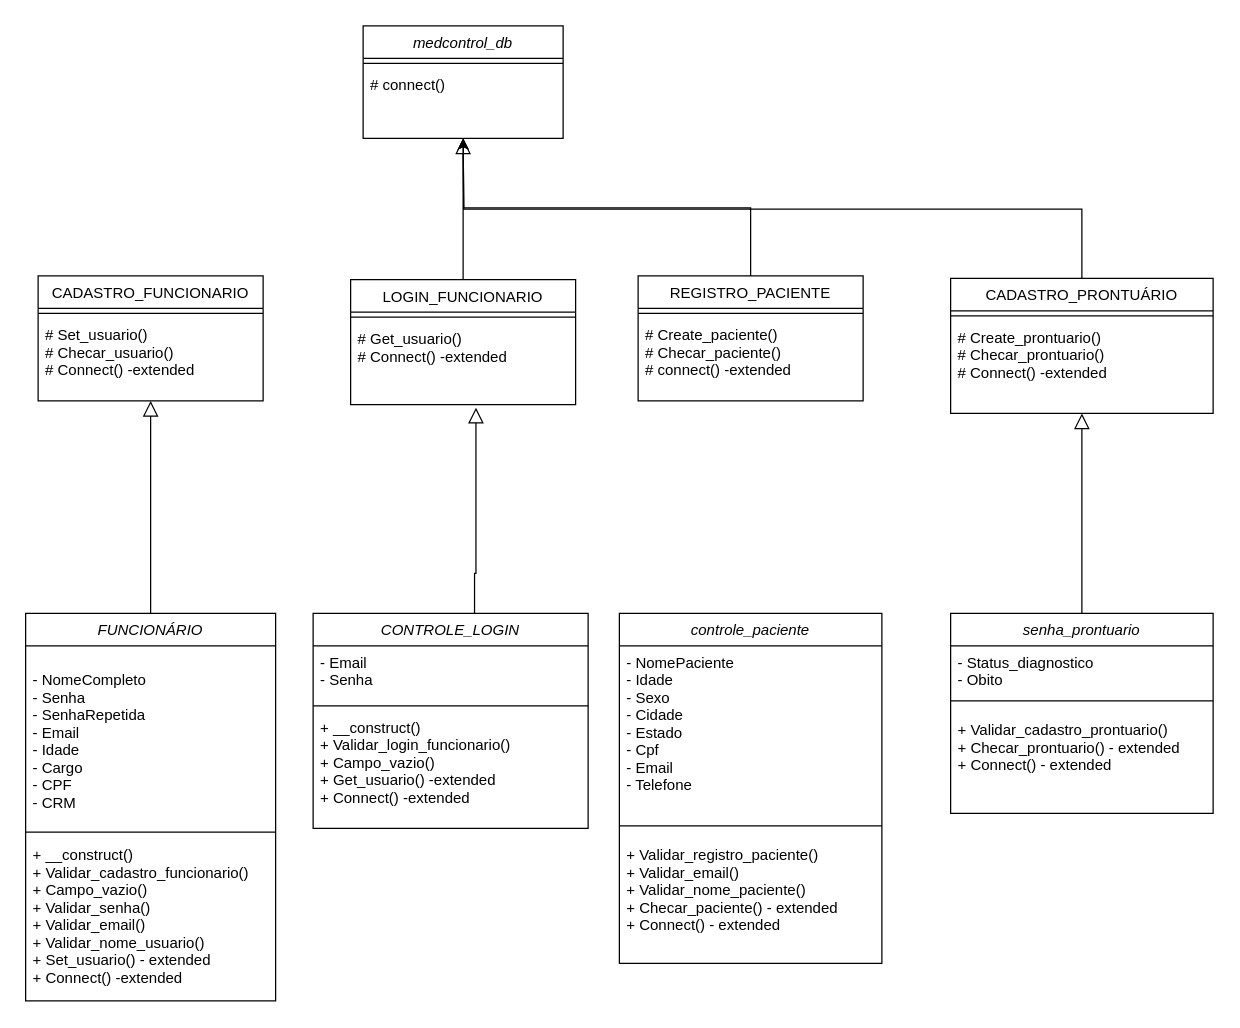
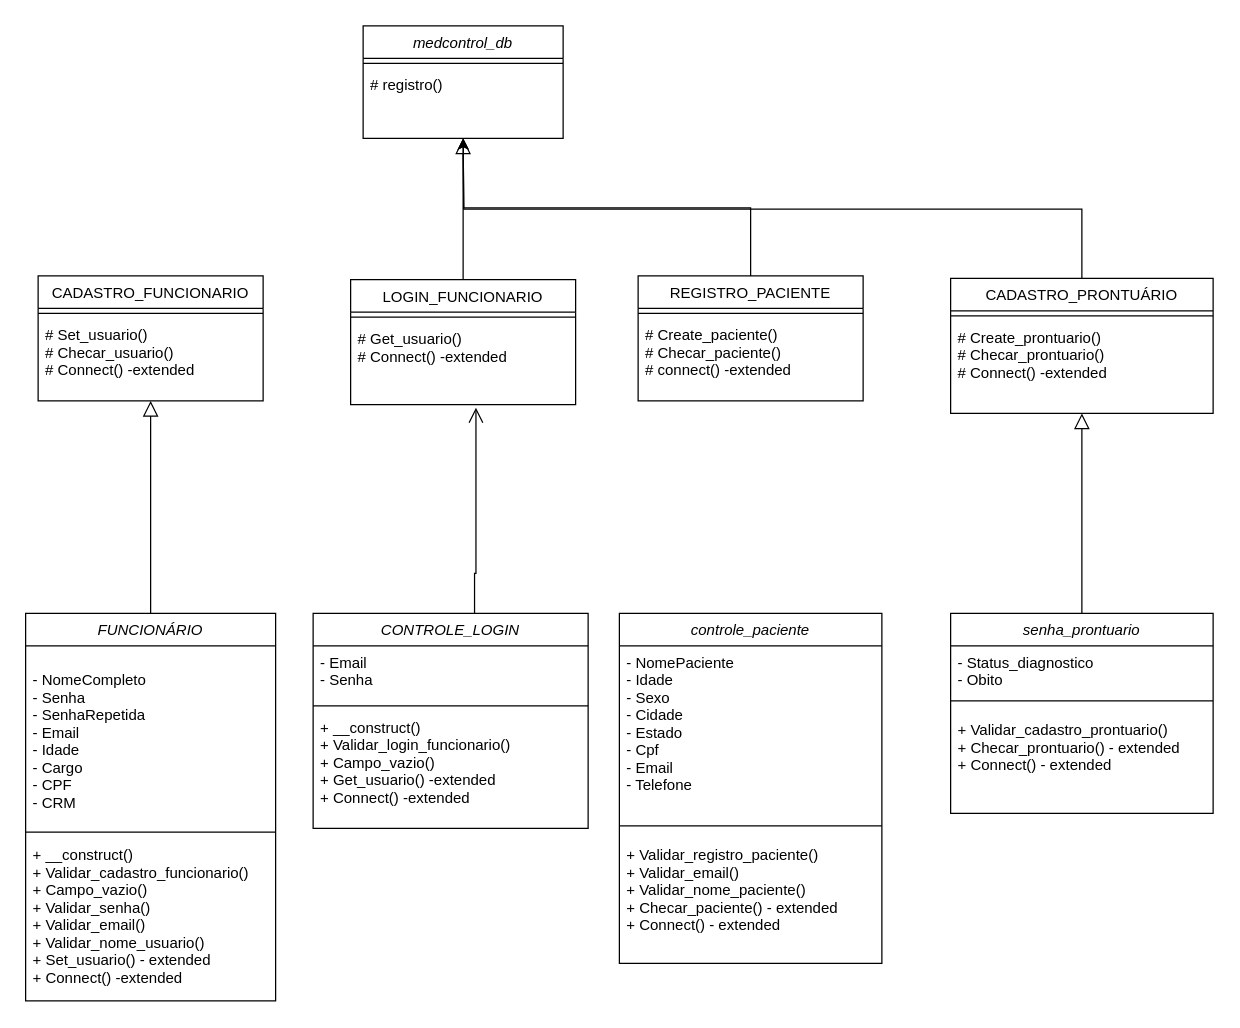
node "# connect()": label "# connect()" -> "# registro()"
edge "CONTROLE_LOGIN" -> "# Get_usuario() # Connect() -extended": arrowhead block -> open
